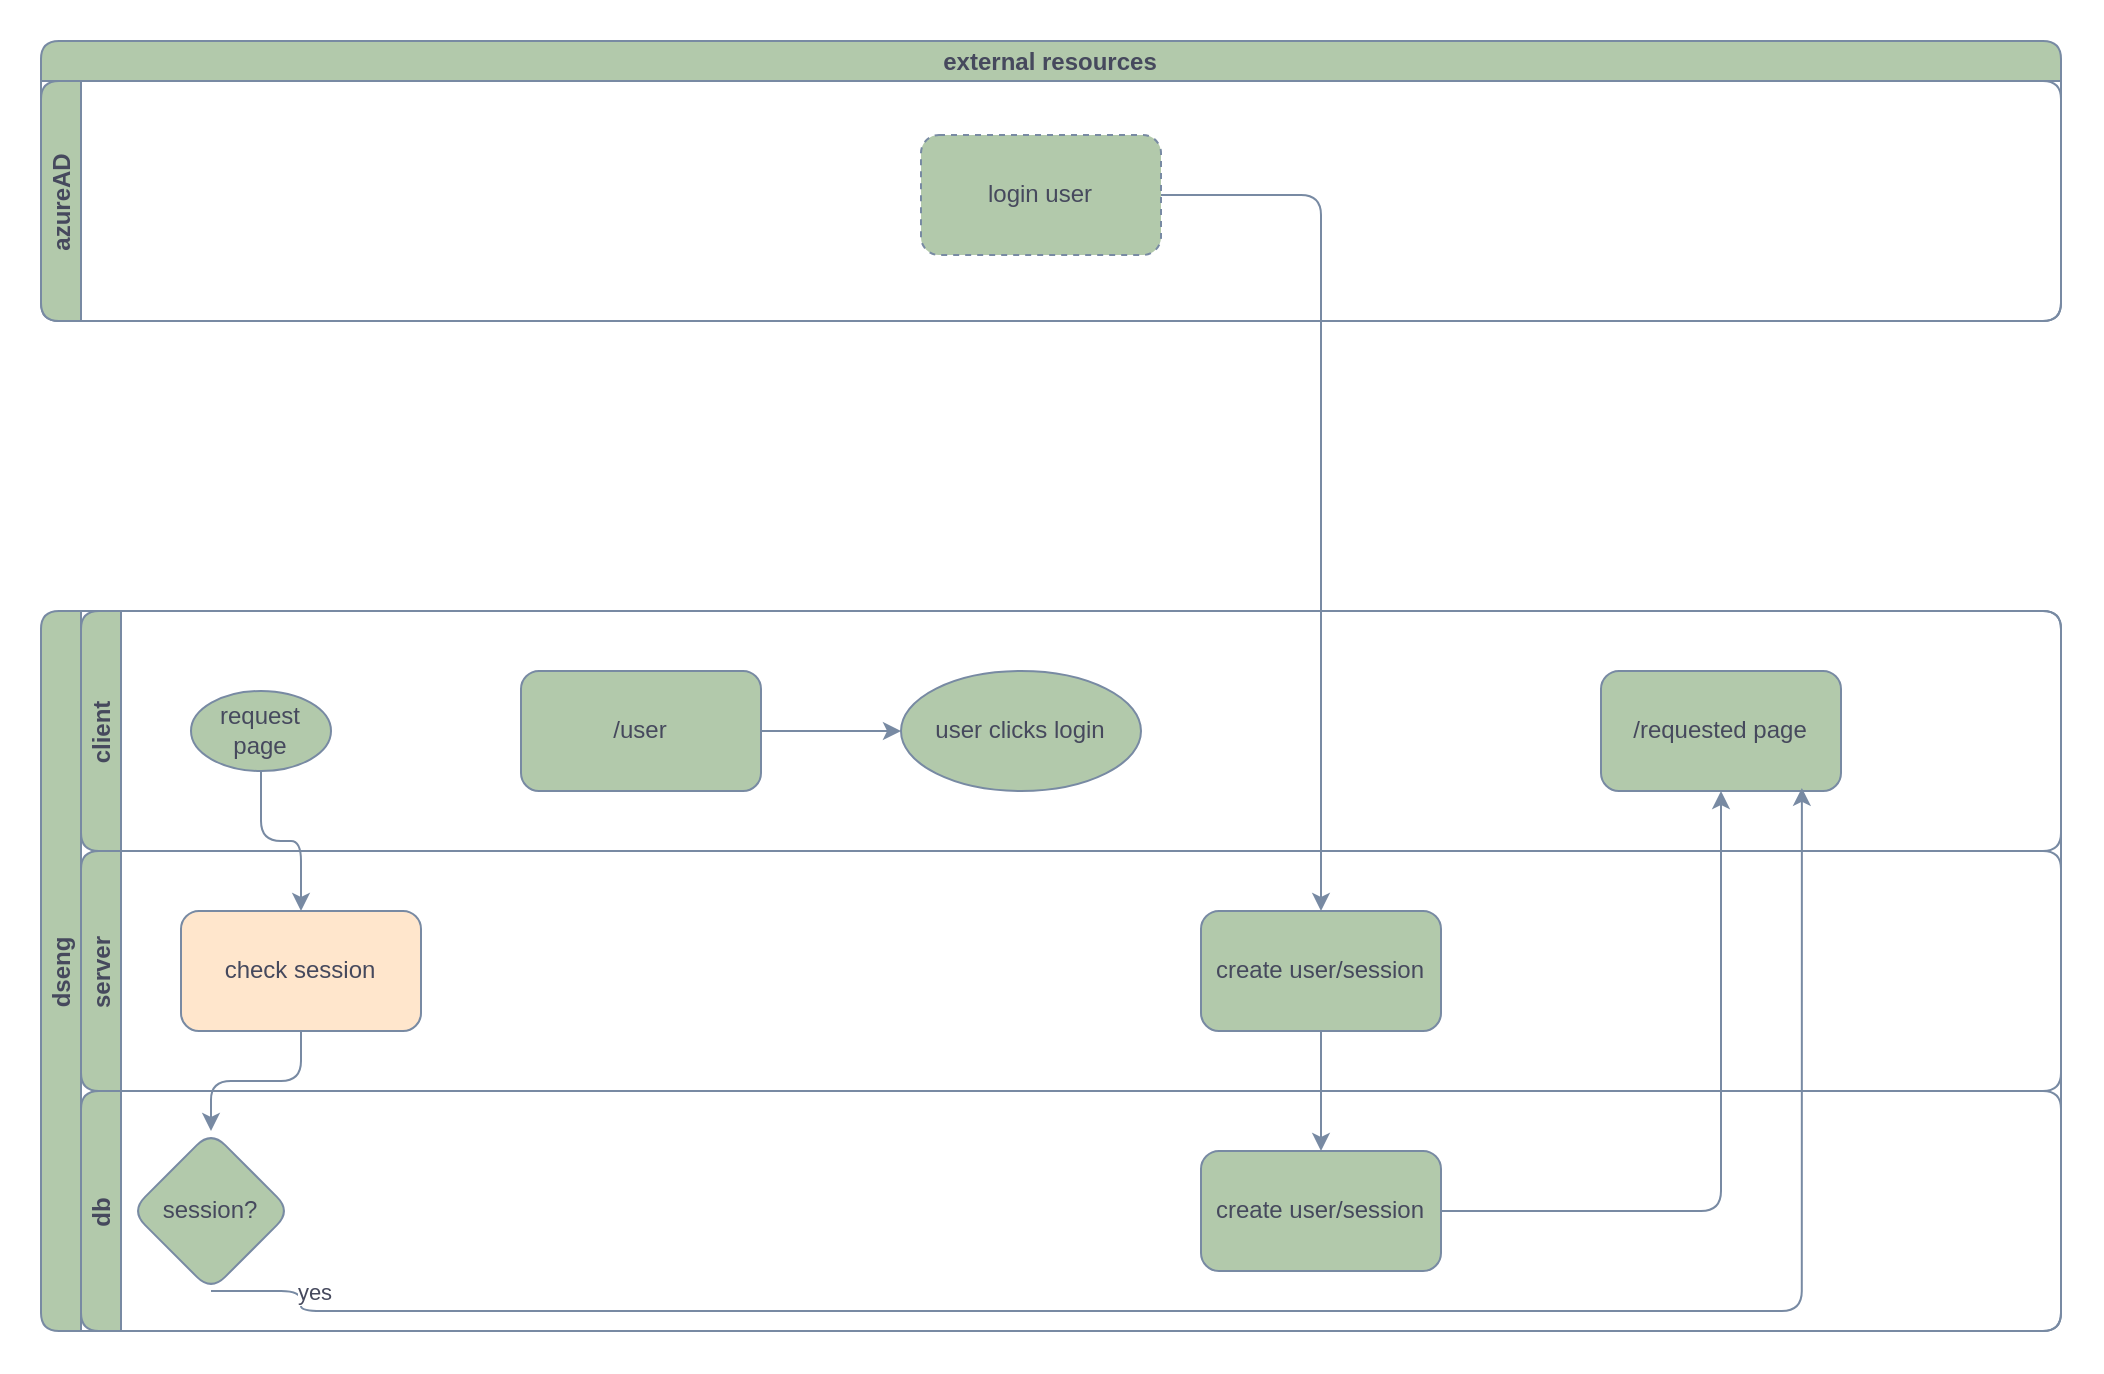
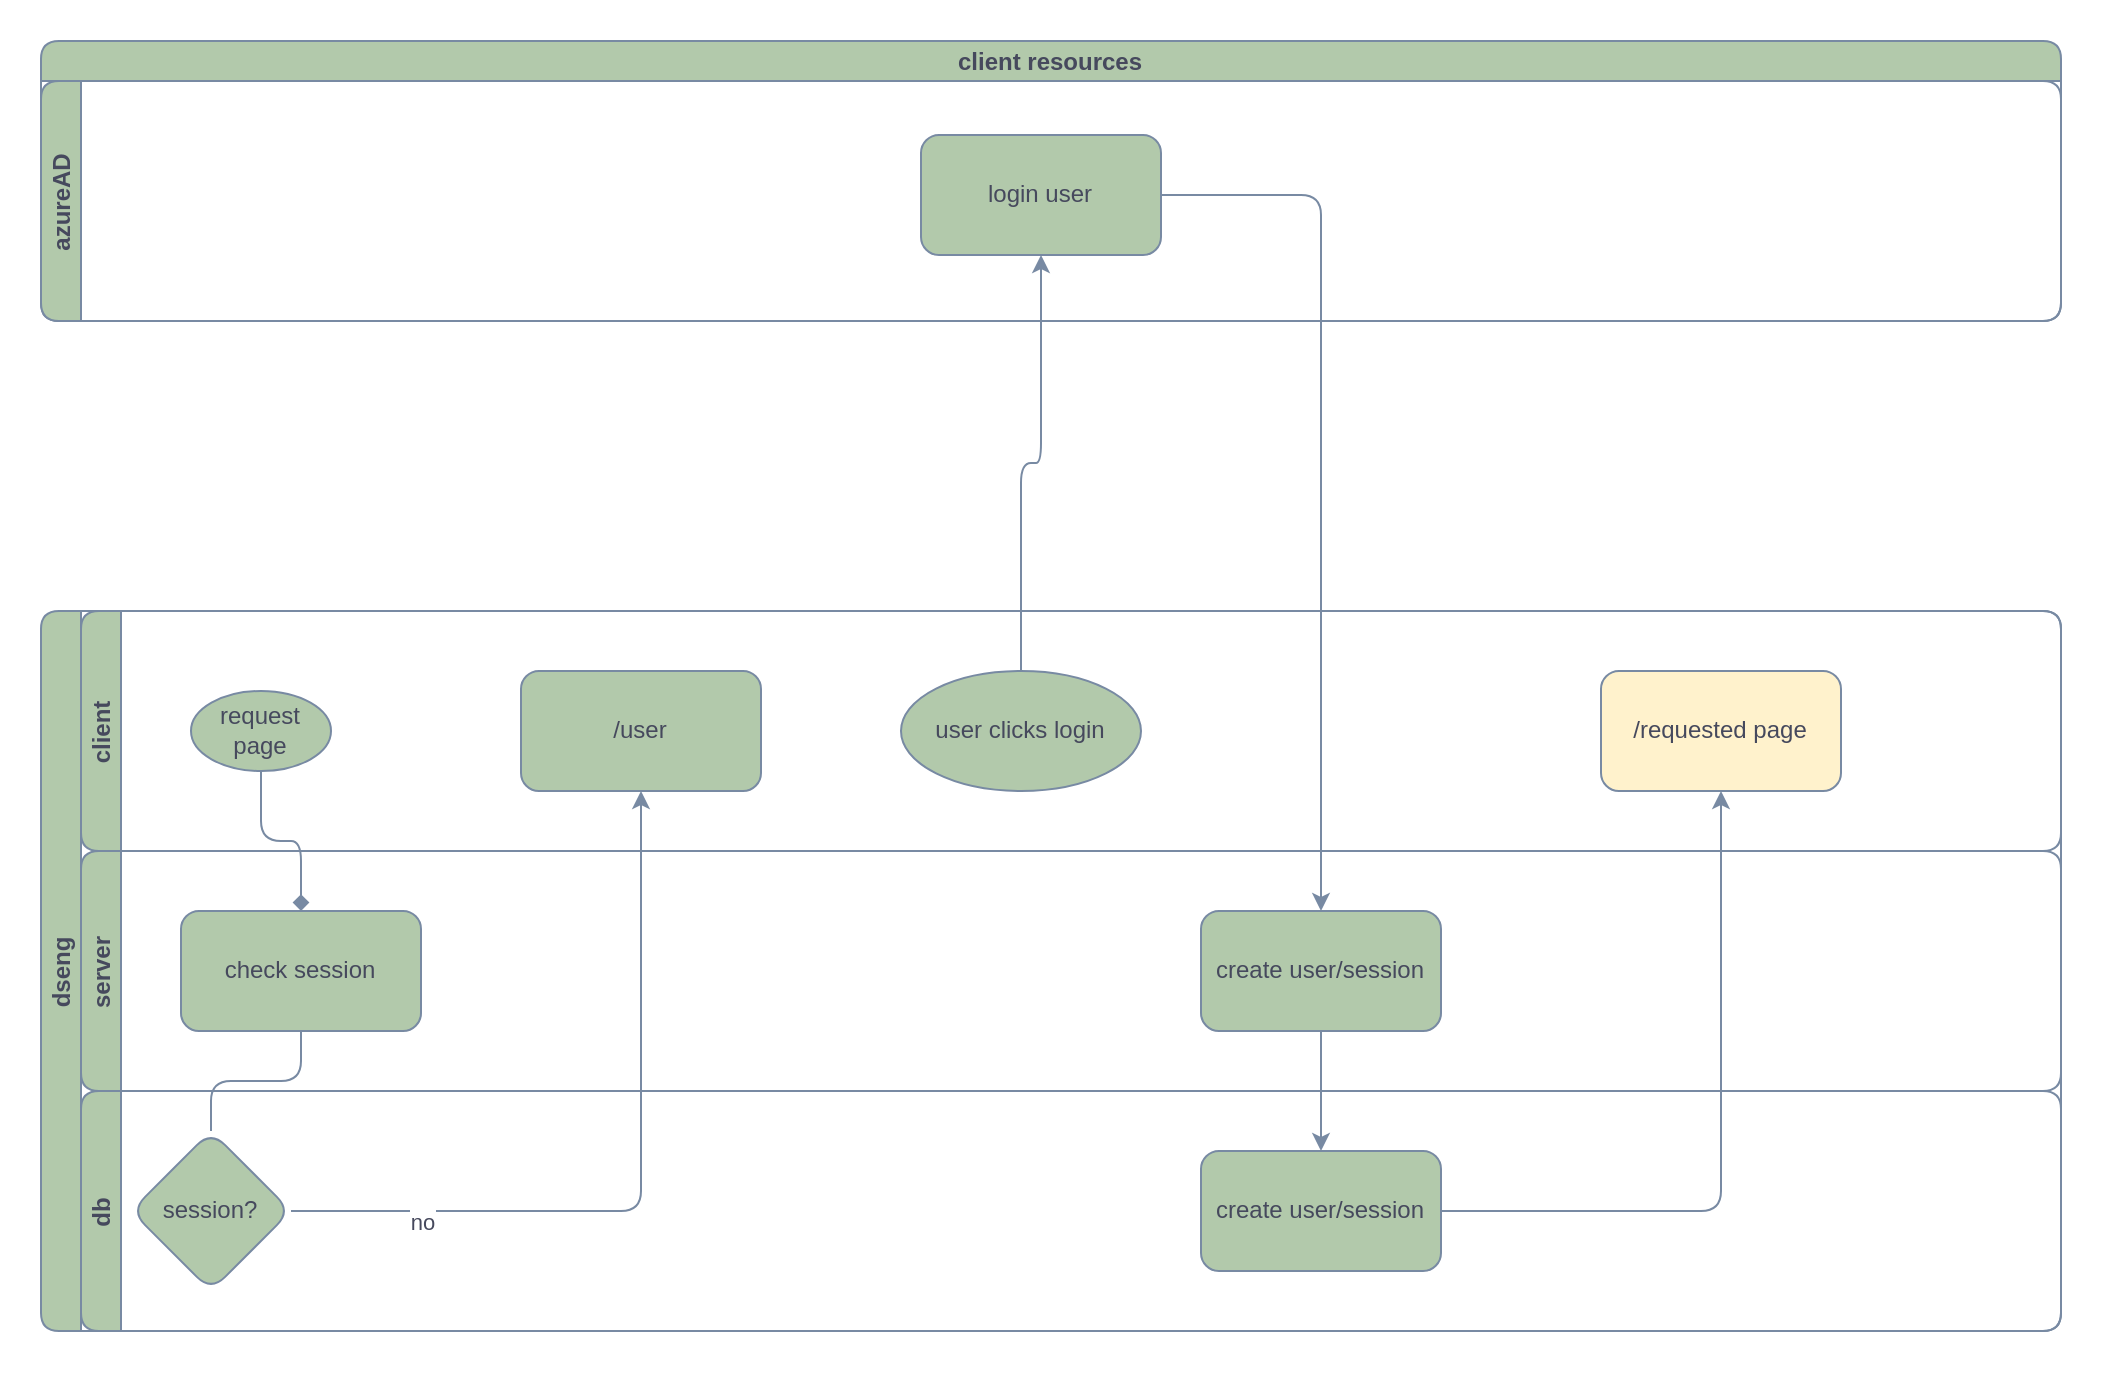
node "external resources": label "external resources" -> "client resources"
node "login user": style dashed -> solid
edge "user clicks login" -> "login user": added
edge "/user" -> "user clicks login": removed
node "/requested page": fillcolor #b2c9ab -> #fff2cc
edge "request page" -> "check session": arrowhead classic -> diamond
node "check session": fillcolor #ffe6cc -> #b2c9ab
edge "check session" -> "session?": arrowhead classic -> none
edge "session?" -> "/user": added, label "no"
edge "session?" -> "/requested page": removed, label "yes"
